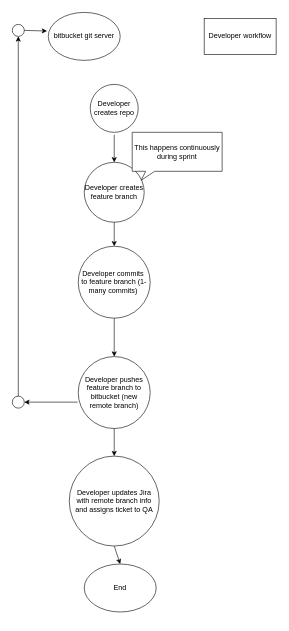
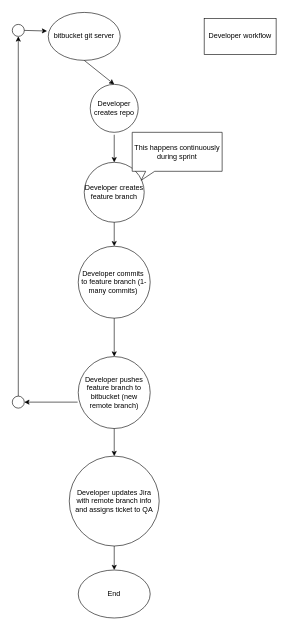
edge "bitbucket git server" -> "Developer creates repo": added
node "End": moved (120, 588) -> (114, 594)
